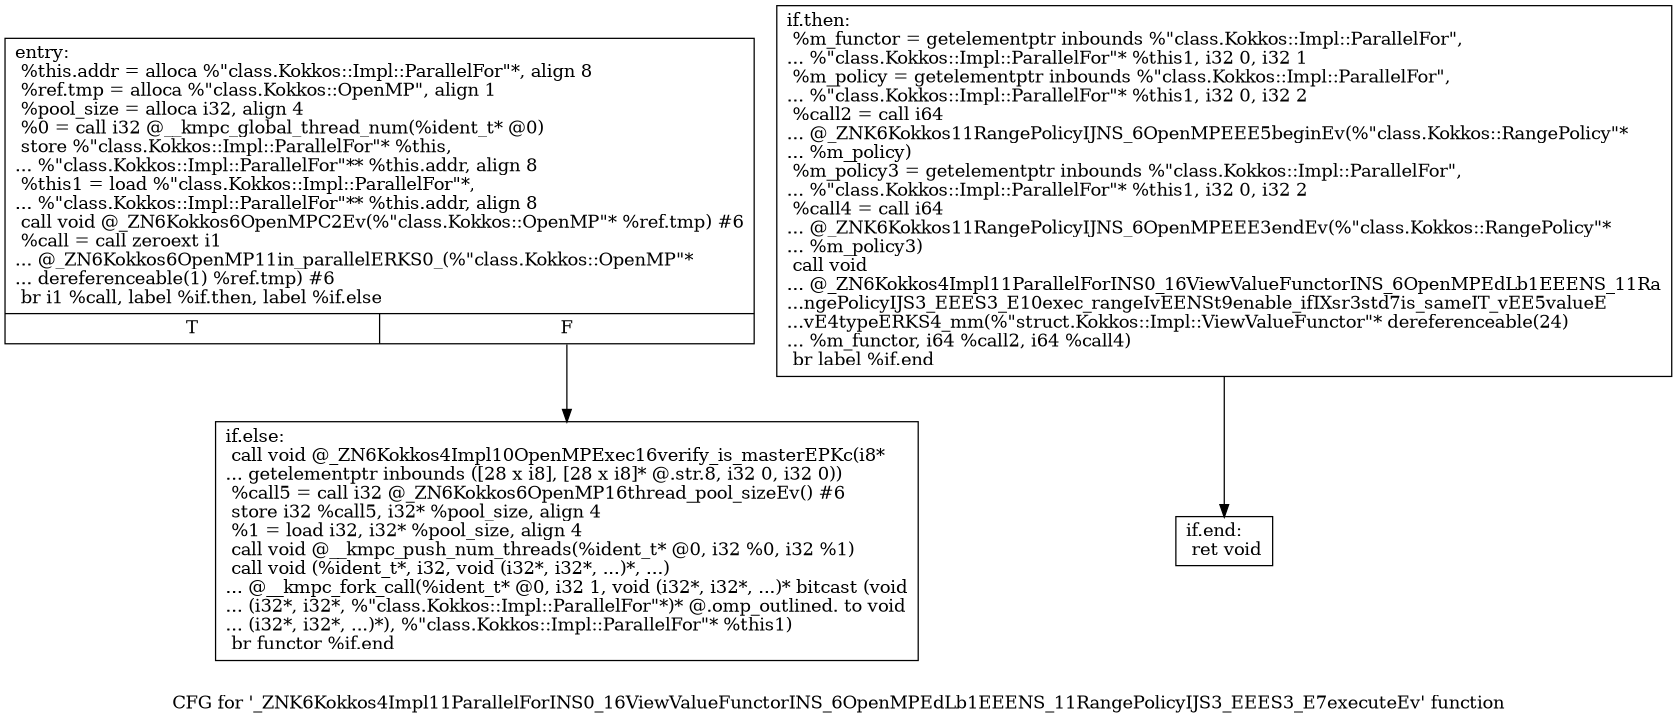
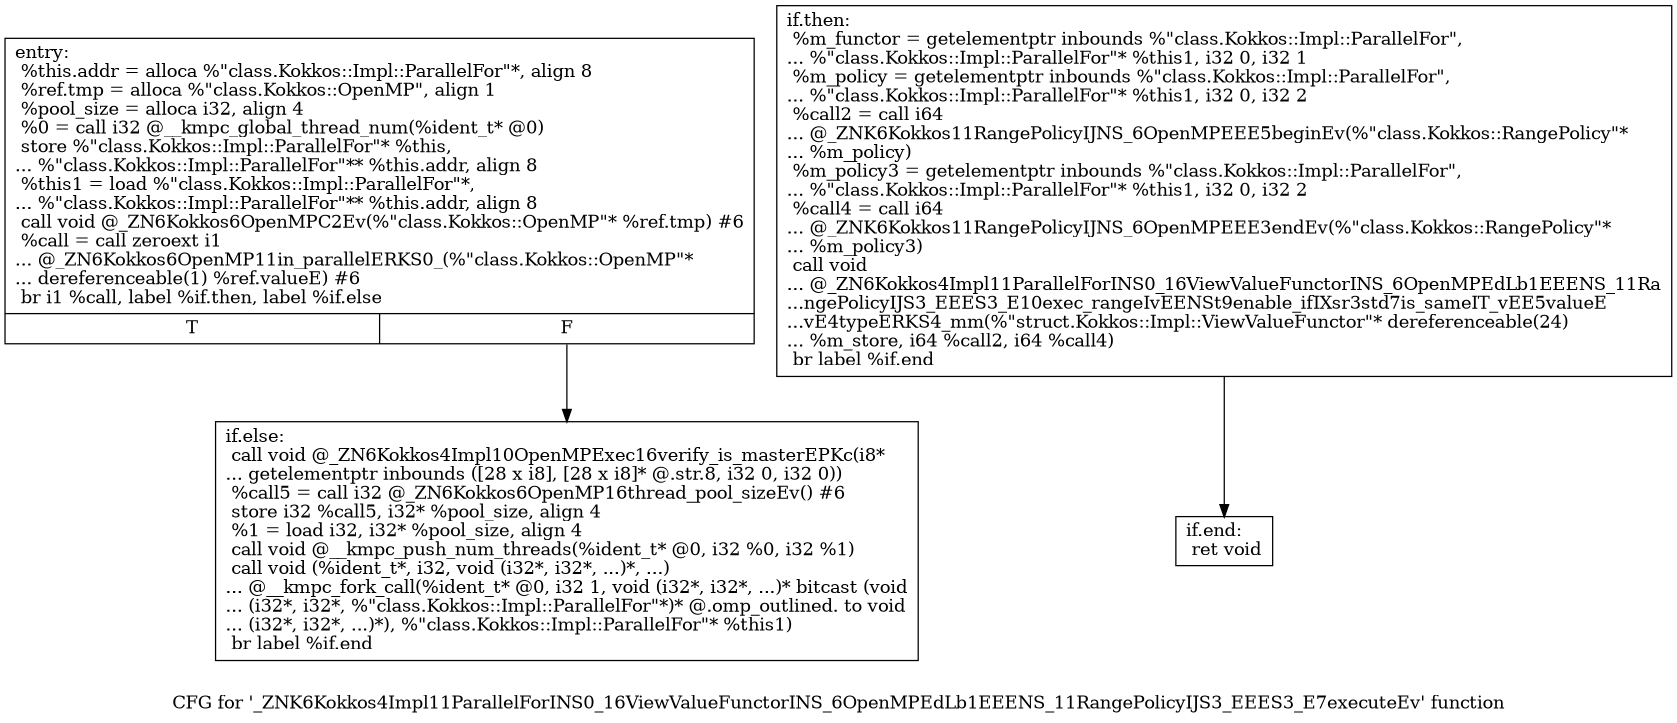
node "entry:": text "... dereferenceable(1) %ref.tmp) #6" -> "... dereferenceable(1) %ref.valueE) #6"
node "if.then:": text "... %m_functor, i64 %call2, i64 %call4)" -> "... %m_store, i64 %call2, i64 %call4)"
node "if.else:": text "br functor %if.end" -> "br label %if.end"
